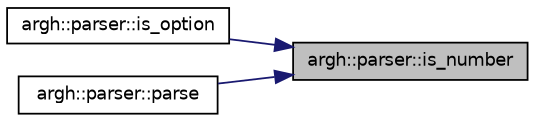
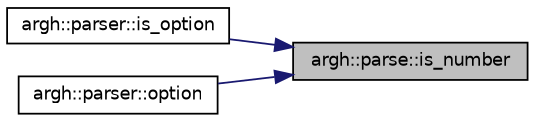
node "argh::parser::is_number": label "argh::parser::is_number" -> "argh::parse::is_number"
node "argh::parser::parse": label "argh::parser::parse" -> "argh::parser::option"
